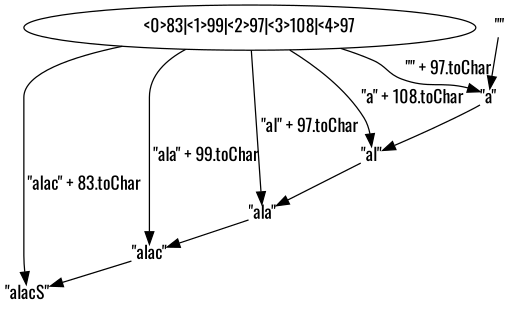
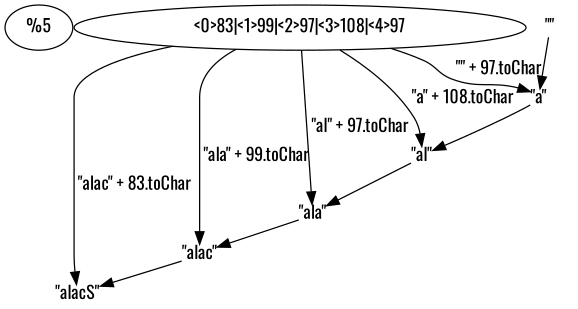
node "%5": added
